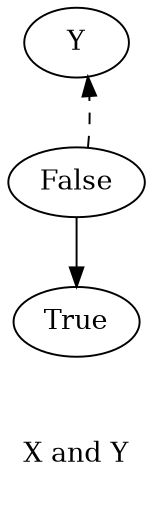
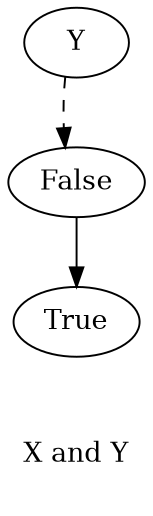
edge "False" -> "Y": reversed
